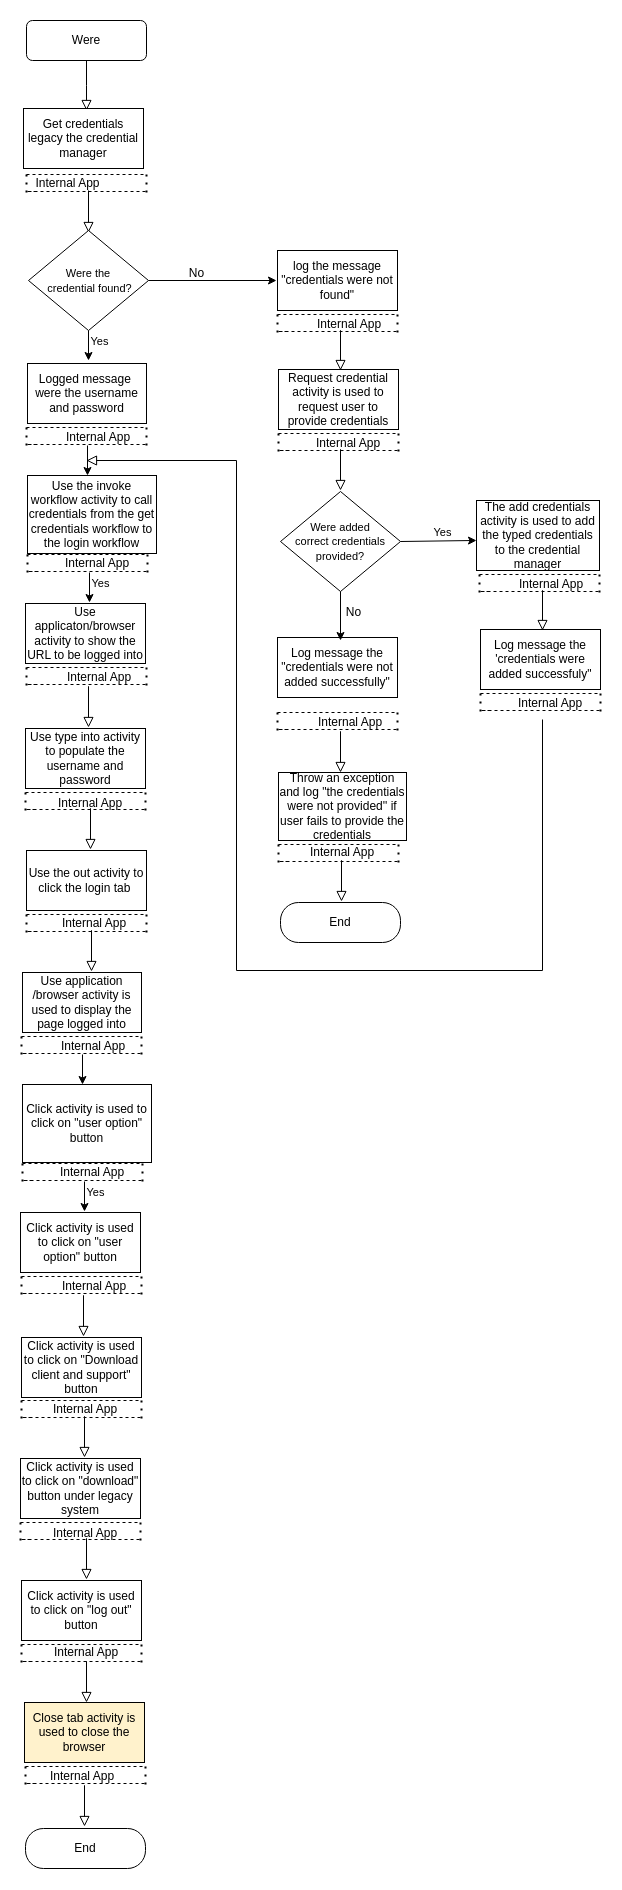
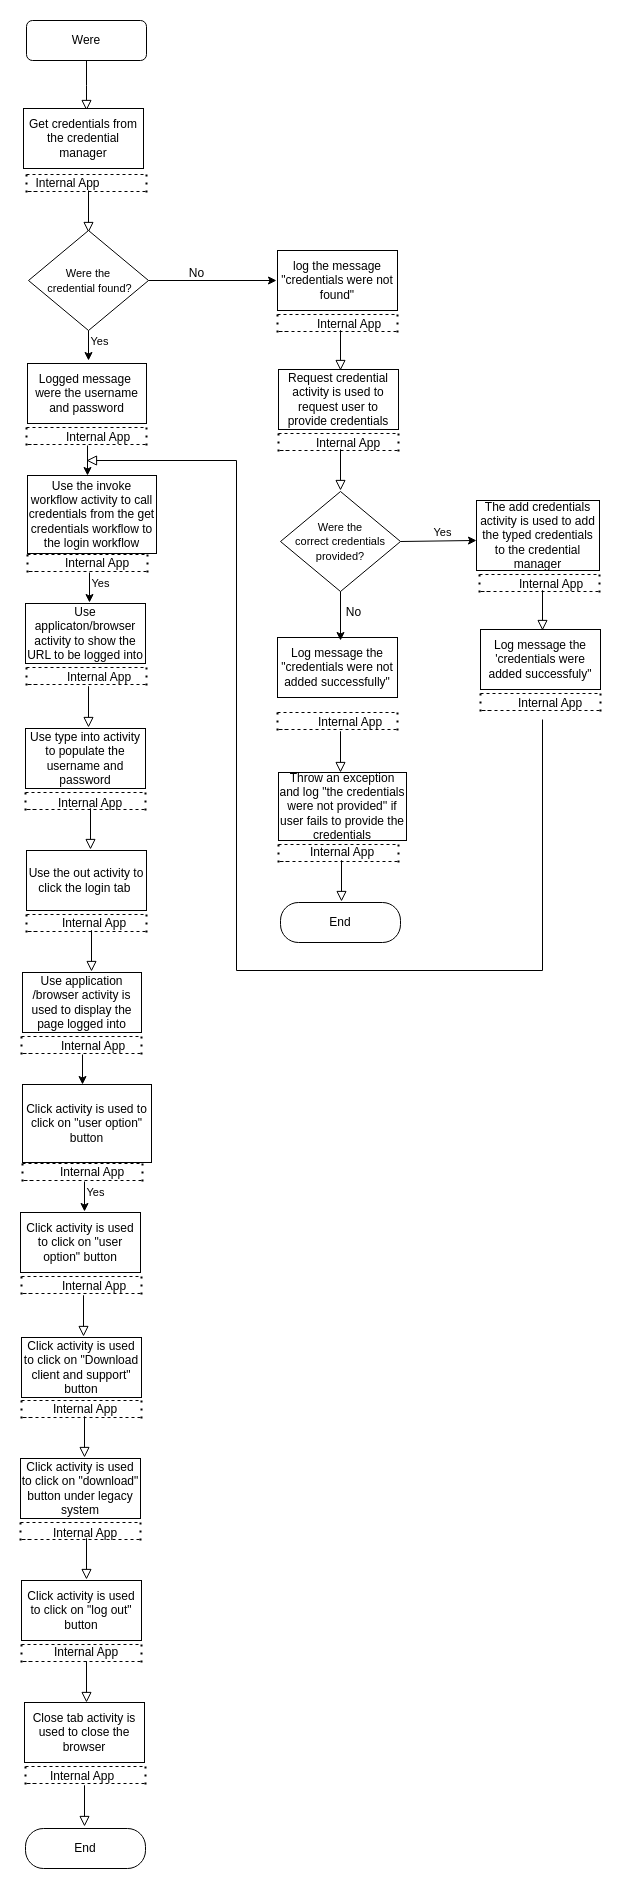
node "Get credentials legacy the credential manager": label "Get credentials legacy the credential manager" -> "Get credentials from the credential manager"
node "Were added correct credentials provided?": label "Were added correct credentials provided?" -> "Were the correct credentials provided?"
node "Close tab activity is used to close the browser": fillcolor #fff2cc -> #ffffff
